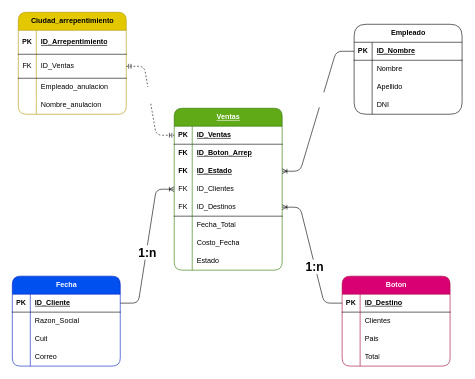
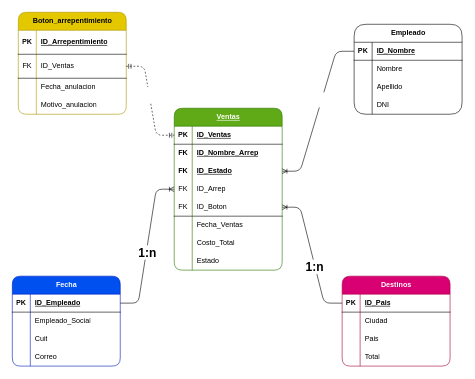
node "Ciudad_arrepentimiento": label "Ciudad_arrepentimiento" -> "Boton_arrepentimiento"
node "Empleado_anulacion": label "Empleado_anulacion" -> "Fecha_anulacion"
node "Nombre_anulacion": label "Nombre_anulacion" -> "Motivo_anulacion"
node "ID_Boton_Arrep": label "ID_Boton_Arrep" -> "ID_Nombre_Arrep"
node "ID_Clientes": label "ID_Clientes" -> "ID_Arrep"
node "ID_Destinos": label "ID_Destinos" -> "ID_Boton"
node "Fecha_Total": label "Fecha_Total" -> "Fecha_Ventas"
node "Costo_Fecha": label "Costo_Fecha" -> "Costo_Total"
node "Boton": label "Boton" -> "Destinos"
node "ID_Cliente": label "ID_Cliente" -> "ID_Empleado"
node "ID_Destino": label "ID_Destino" -> "ID_Pais"
node "Razon_Social": label "Razon_Social" -> "Empleado_Social"
node "Clientes": label "Clientes" -> "Ciudad"
